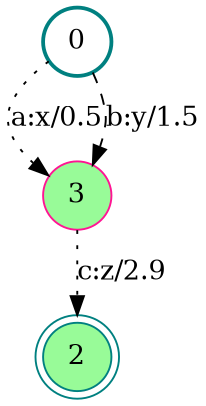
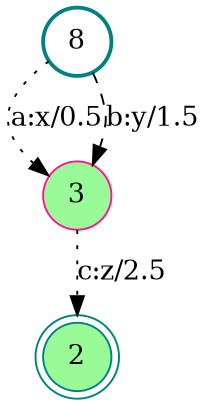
node "0": label "0" -> "8"
edge "3" -> "2": label "c:z/2.9" -> "c:z/2.5"
